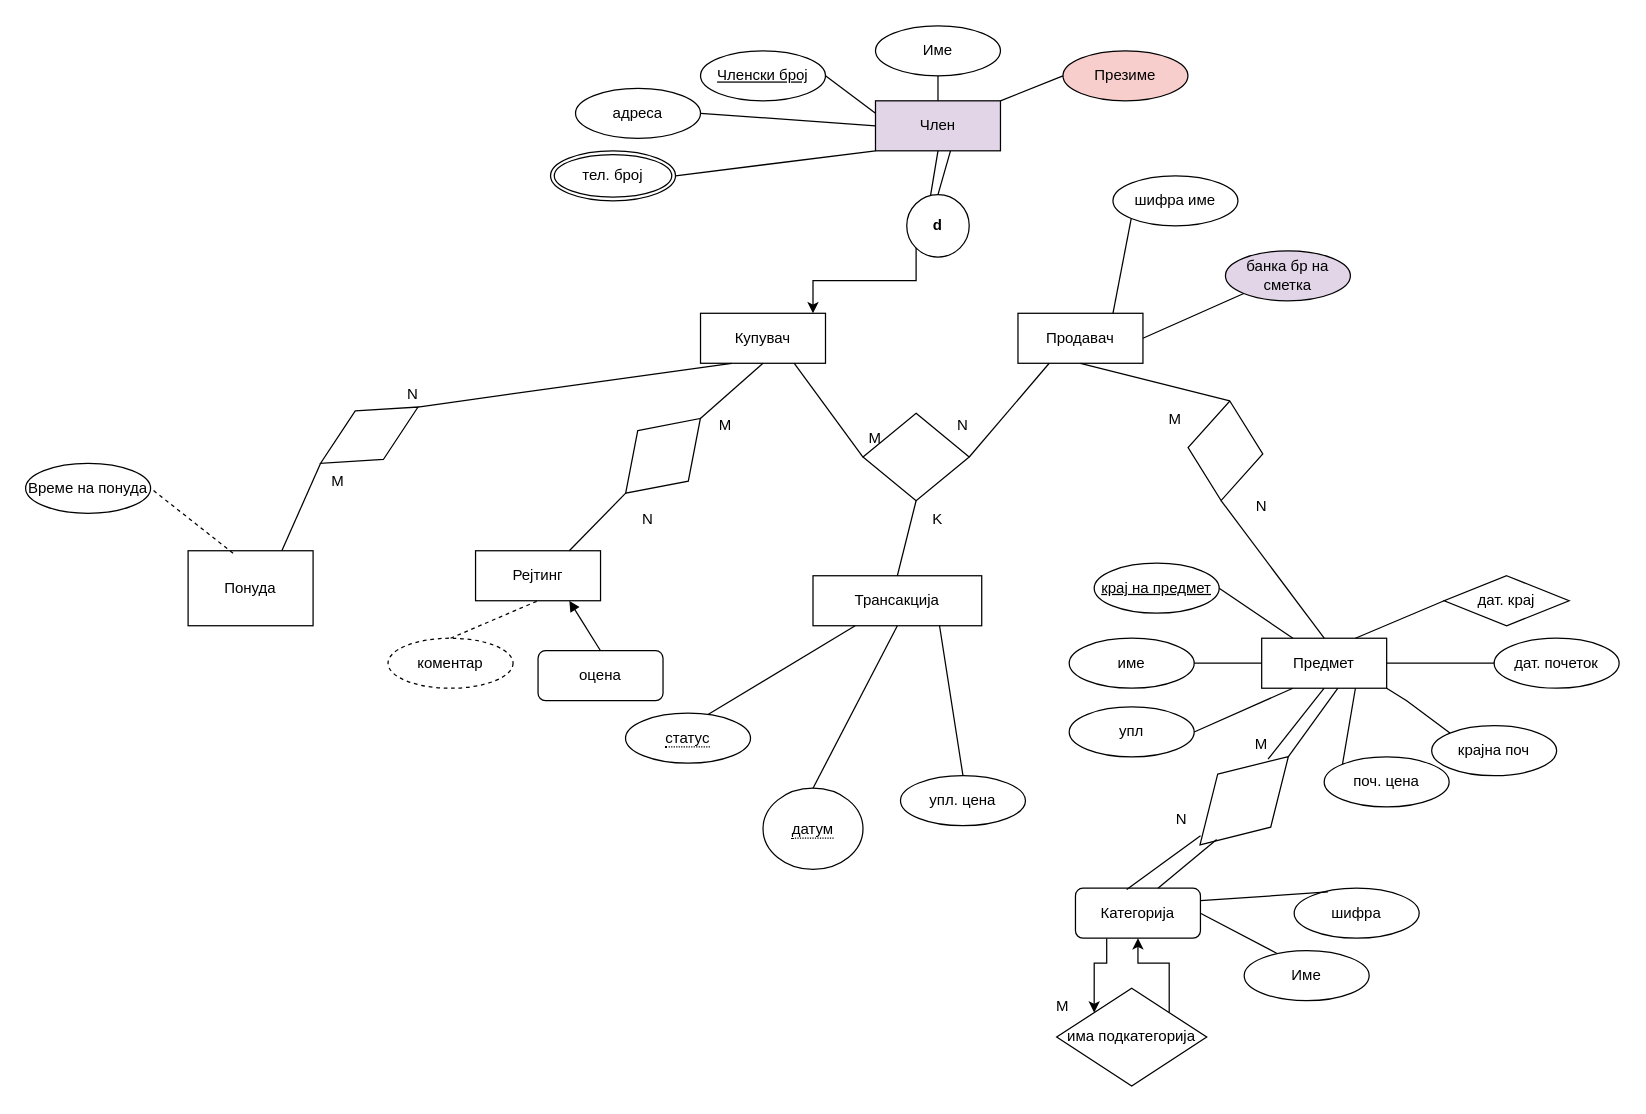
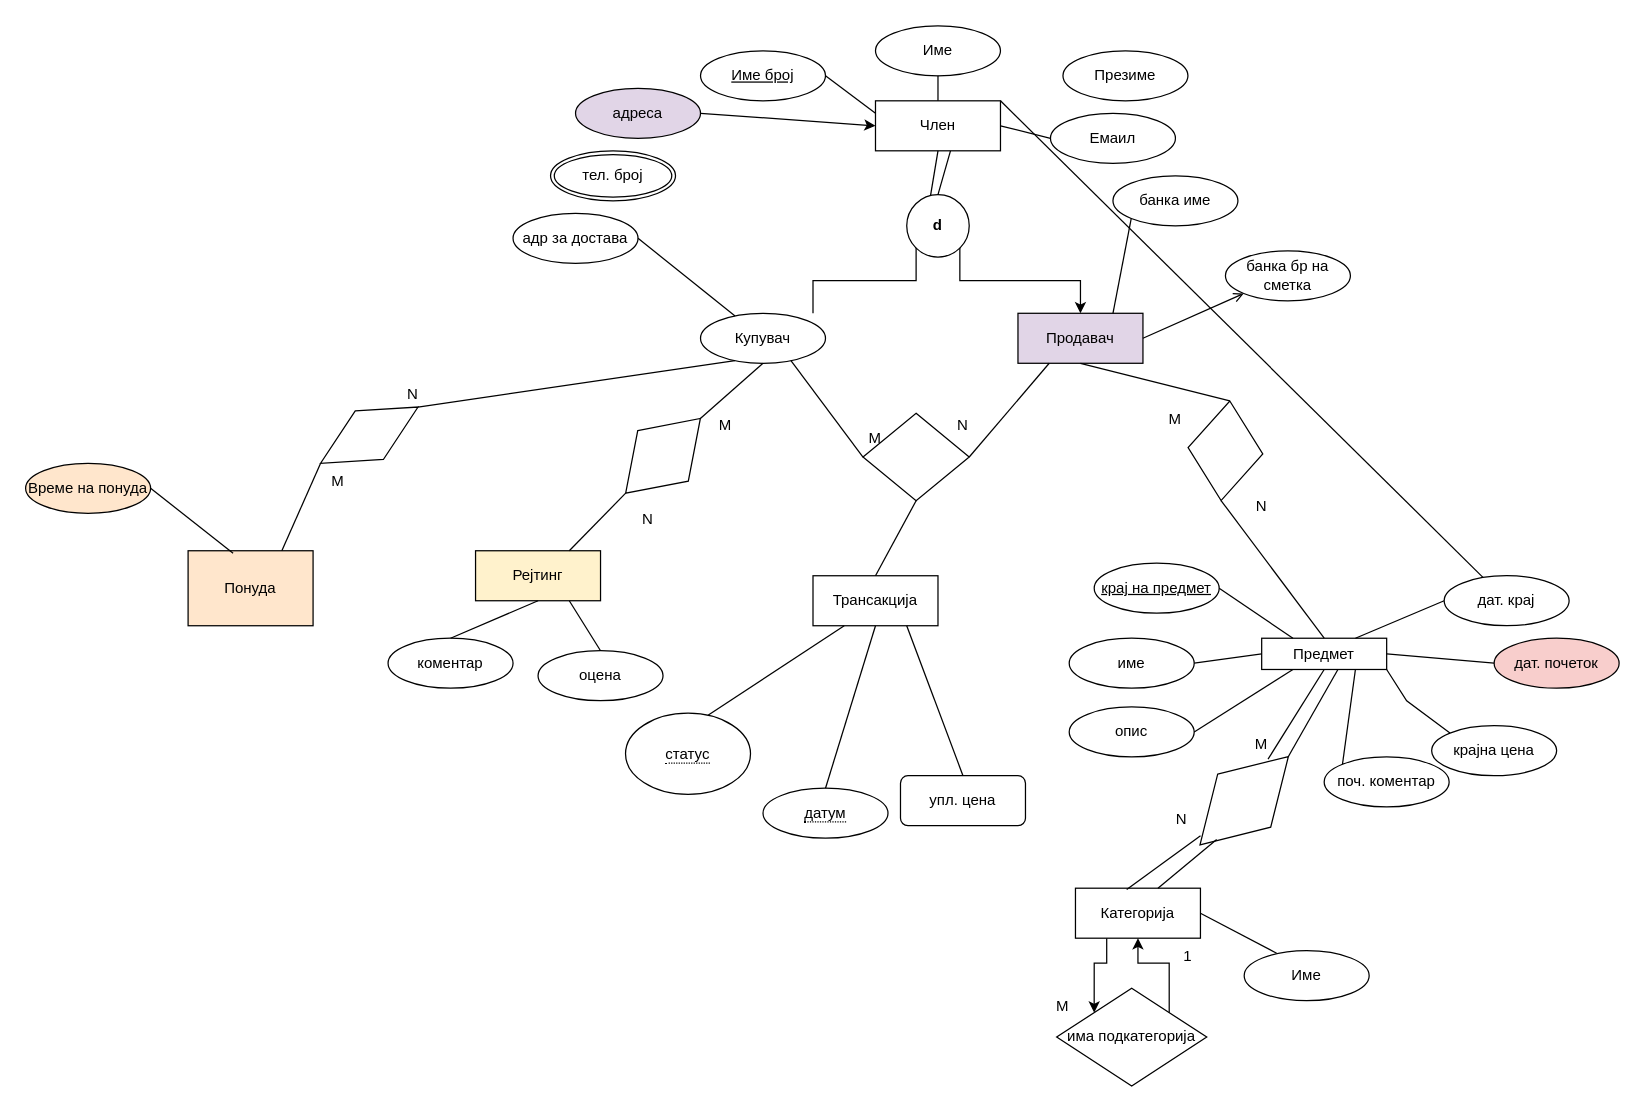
node "Членски број": label "Членски број" -> "Име број"
node "Презиме": fillcolor #f8cecc -> #ffffff
edge "Презиме" -- "Член": now "дат. крај" -- "Член"
node "адреса": fillcolor #ffffff -> #e1d5e7
edge "адреса" -- "Член": arrowhead none -> classic
node "Член": fillcolor #e1d5e7 -> #ffffff
edge "Член" -- "Емаил": added
node "Емаил": added
edge "Член" -- "тел. број": removed
node "шифра име": label "шифра име" -> "банка име"
node "адр за достава": added
node "банка бр на сметка": fillcolor #e1d5e7 -> #ffffff
edge "адр за достава" -- "Купувач": added
edge "d" -> "Продавач": added
edge "банка бр на сметка" -- "Продавач": arrowhead none -> open
edge "d" -> "Купувач": arrowhead classic -> none
node "Купувач": shape rectangle -> ellipse
node "Продавач": fillcolor #ffffff -> #e1d5e7
node "Време на понуда": fillcolor #ffffff -> #ffe6cc
node "K": removed
edge "Време на понуда" -- "Понуда": style dashed -> solid
node "Рејтинг": fillcolor #ffffff -> #fff2cc
node "Понуда": fillcolor #ffffff -> #ffe6cc
node "Трансакција": size 169x50 -> 125x50
node "дат. крај": shape diamond -> ellipse
edge "оцена" -> "Рејтинг": arrowhead block -> none
edge "Рејтинг" -- "коментар": style dashed -> solid
node "коментар": style dashed -> solid
node "Предмет": size 125x50 -> 125x31
node "дат. почеток": fillcolor #ffffff -> #f8cecc
node "оцена": shape rounded rectangle -> ellipse
node "упл": label "упл" -> "опис"
node "статус": size 125x50 -> 125x81
node "крајна поч": label "крајна поч" -> "крајна цена"
node "поч. цена": label "поч. цена" -> "поч. коментар"
node "упл. цена": shape ellipse -> rounded rectangle
node "датум": size 100x81 -> 125x50
edge "Категорија" -- "шифра": removed
node "Категорија": shape rounded rectangle -> rectangle
node "шифра": removed
node "1": added
